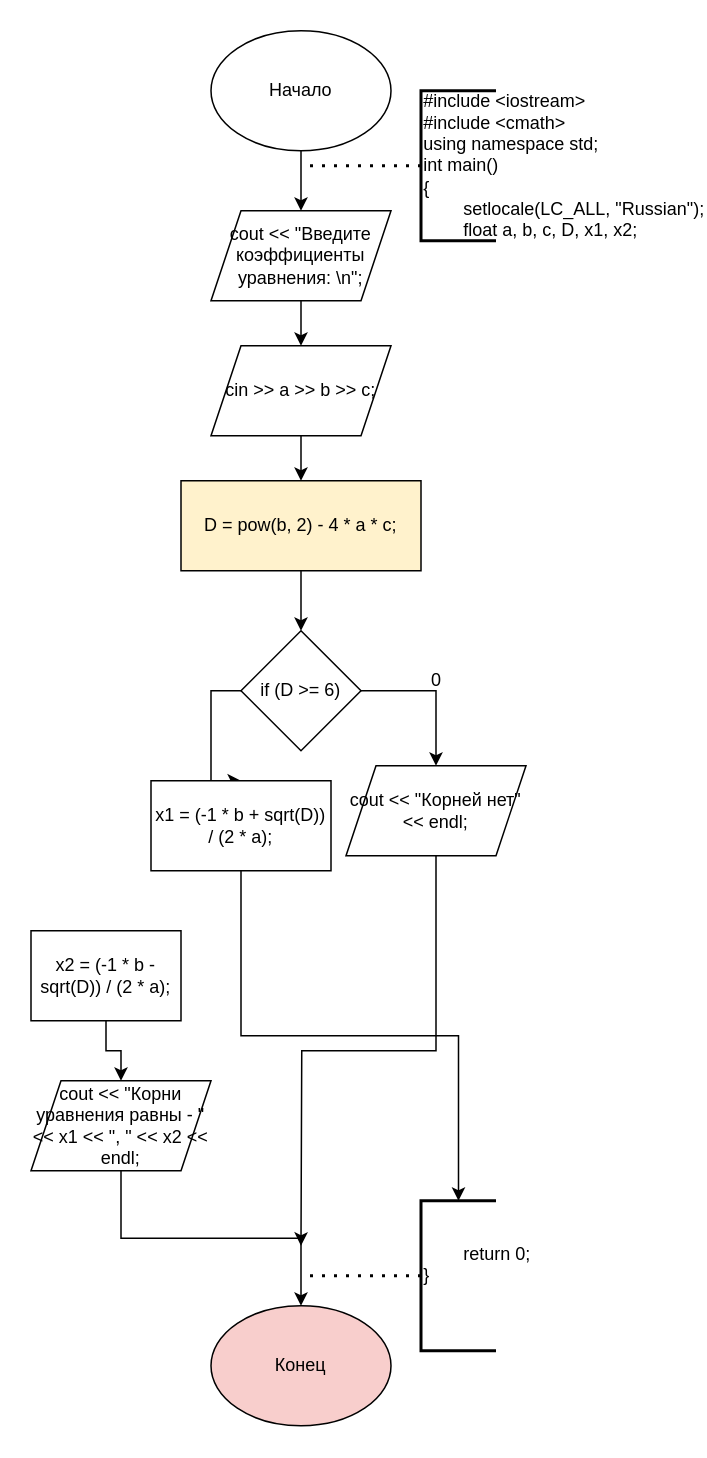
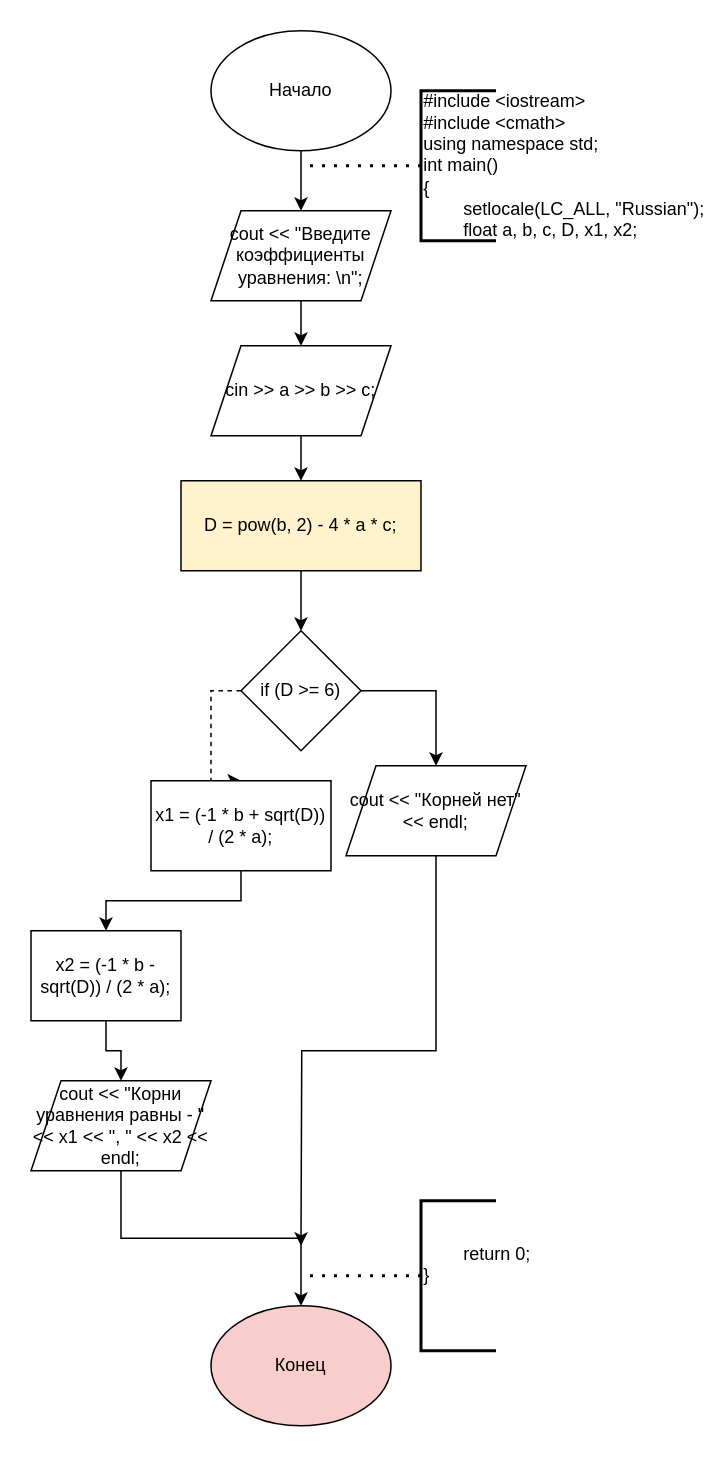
node "0": removed
edge "if (D >= 6)" -> "x1 = (-1 * b + sqrt(D)) / (2 * a);": style solid -> dashed
edge "x1 = (-1 * b + sqrt(D)) / (2 * a);" -> "return 0; }": now "x1 = (-1 * b + sqrt(D)) / (2 * a);" -> "x2 = (-1 * b - sqrt(D)) / (2 * a);"
